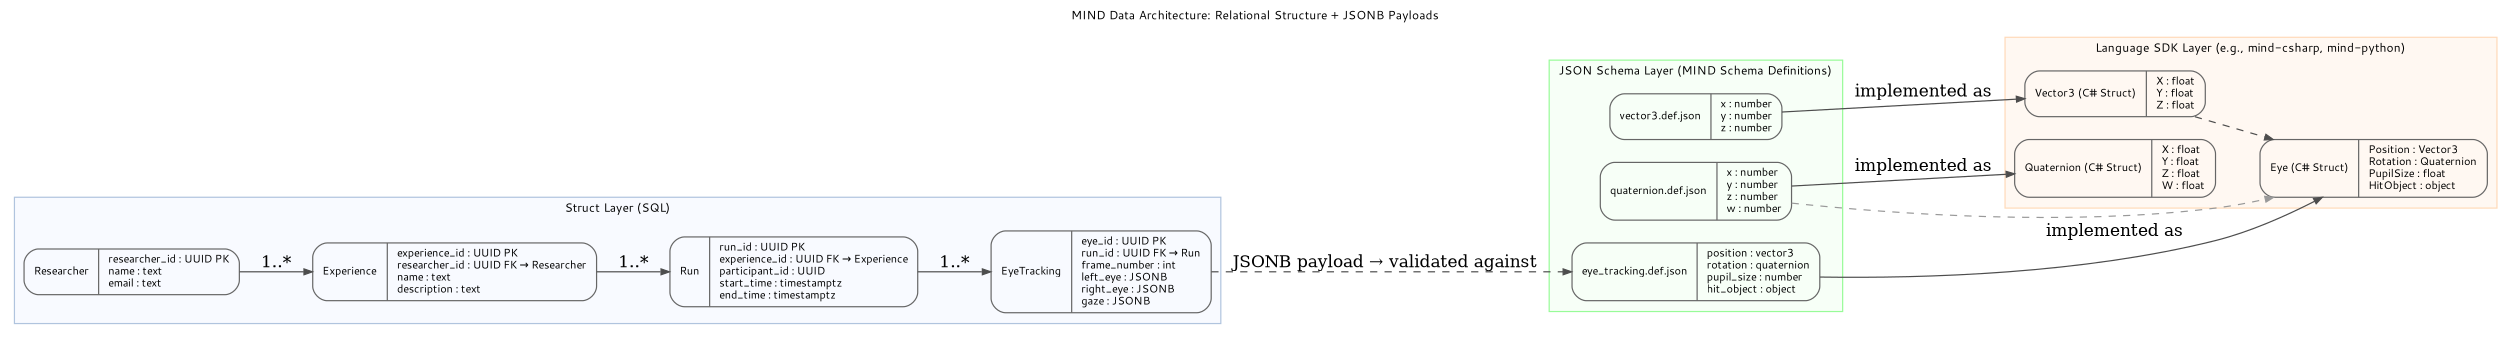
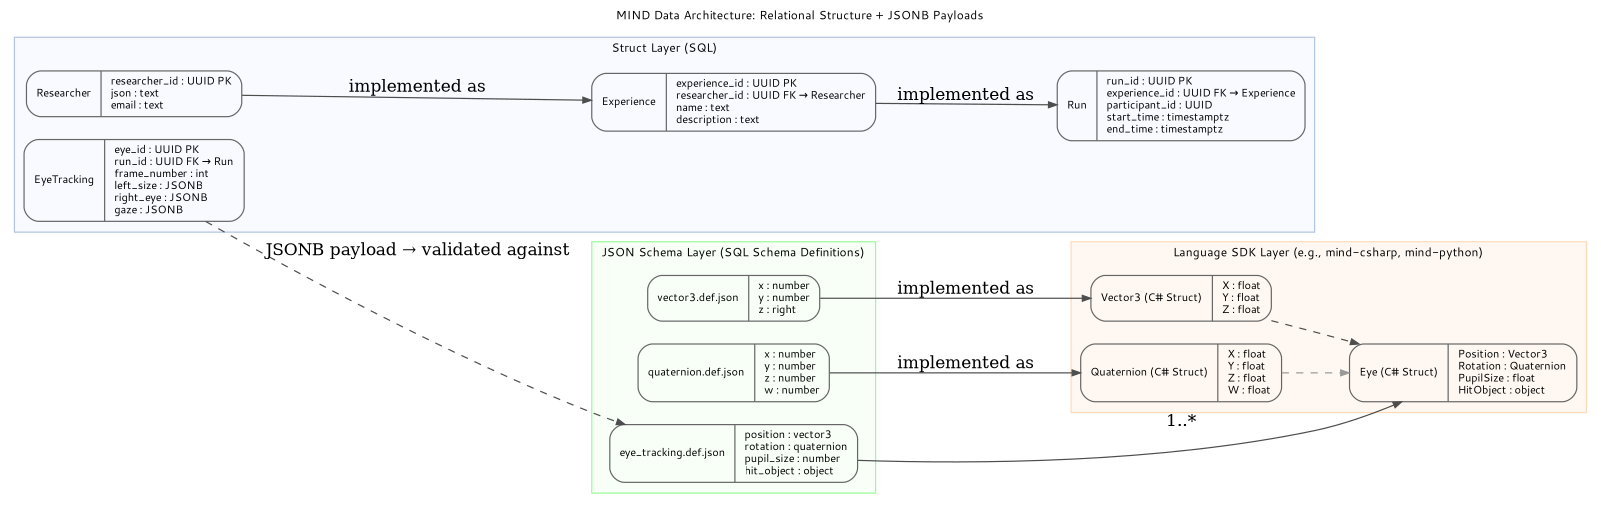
cluster "JSON Schema Layer (MIND Schema Definitions)": label "JSON Schema Layer (MIND Schema Definitions)" -> "JSON Schema Layer (SQL Schema Definitions)"
node "vector3.def.json": text "z : number" -> "z : right"
edge "quaternion.def.json" -> "Eye (C# Struct)": now "Quaternion (C# Struct)" -> "Eye (C# Struct)"
edge "eye_tracking.def.json" -> "Eye (C# Struct)": label "implemented as" -> "1..*"
edge "Researcher" -> "Experience": label "1..*" -> "implemented as"
edge "Experience" -> "Run": label "1..*" -> "implemented as"
node "Researcher": text "name : text" -> "json : text"
edge "Run" -> "EyeTracking": removed, label "1..*"
node "EyeTracking": text "left_eye : JSONB" -> "left_size : JSONB"
